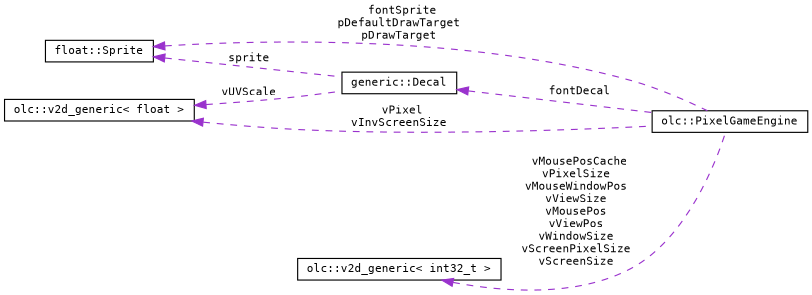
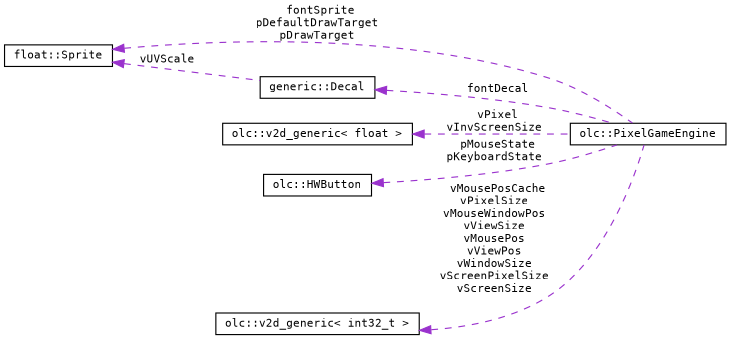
edge "generic::Decal" -> "float::Sprite": label " sprite" -> " vUVScale"
edge "generic::Decal" -> "olc::v2d_generic< float >": removed, label "vUVScale"
node "olc::HWButton": added
